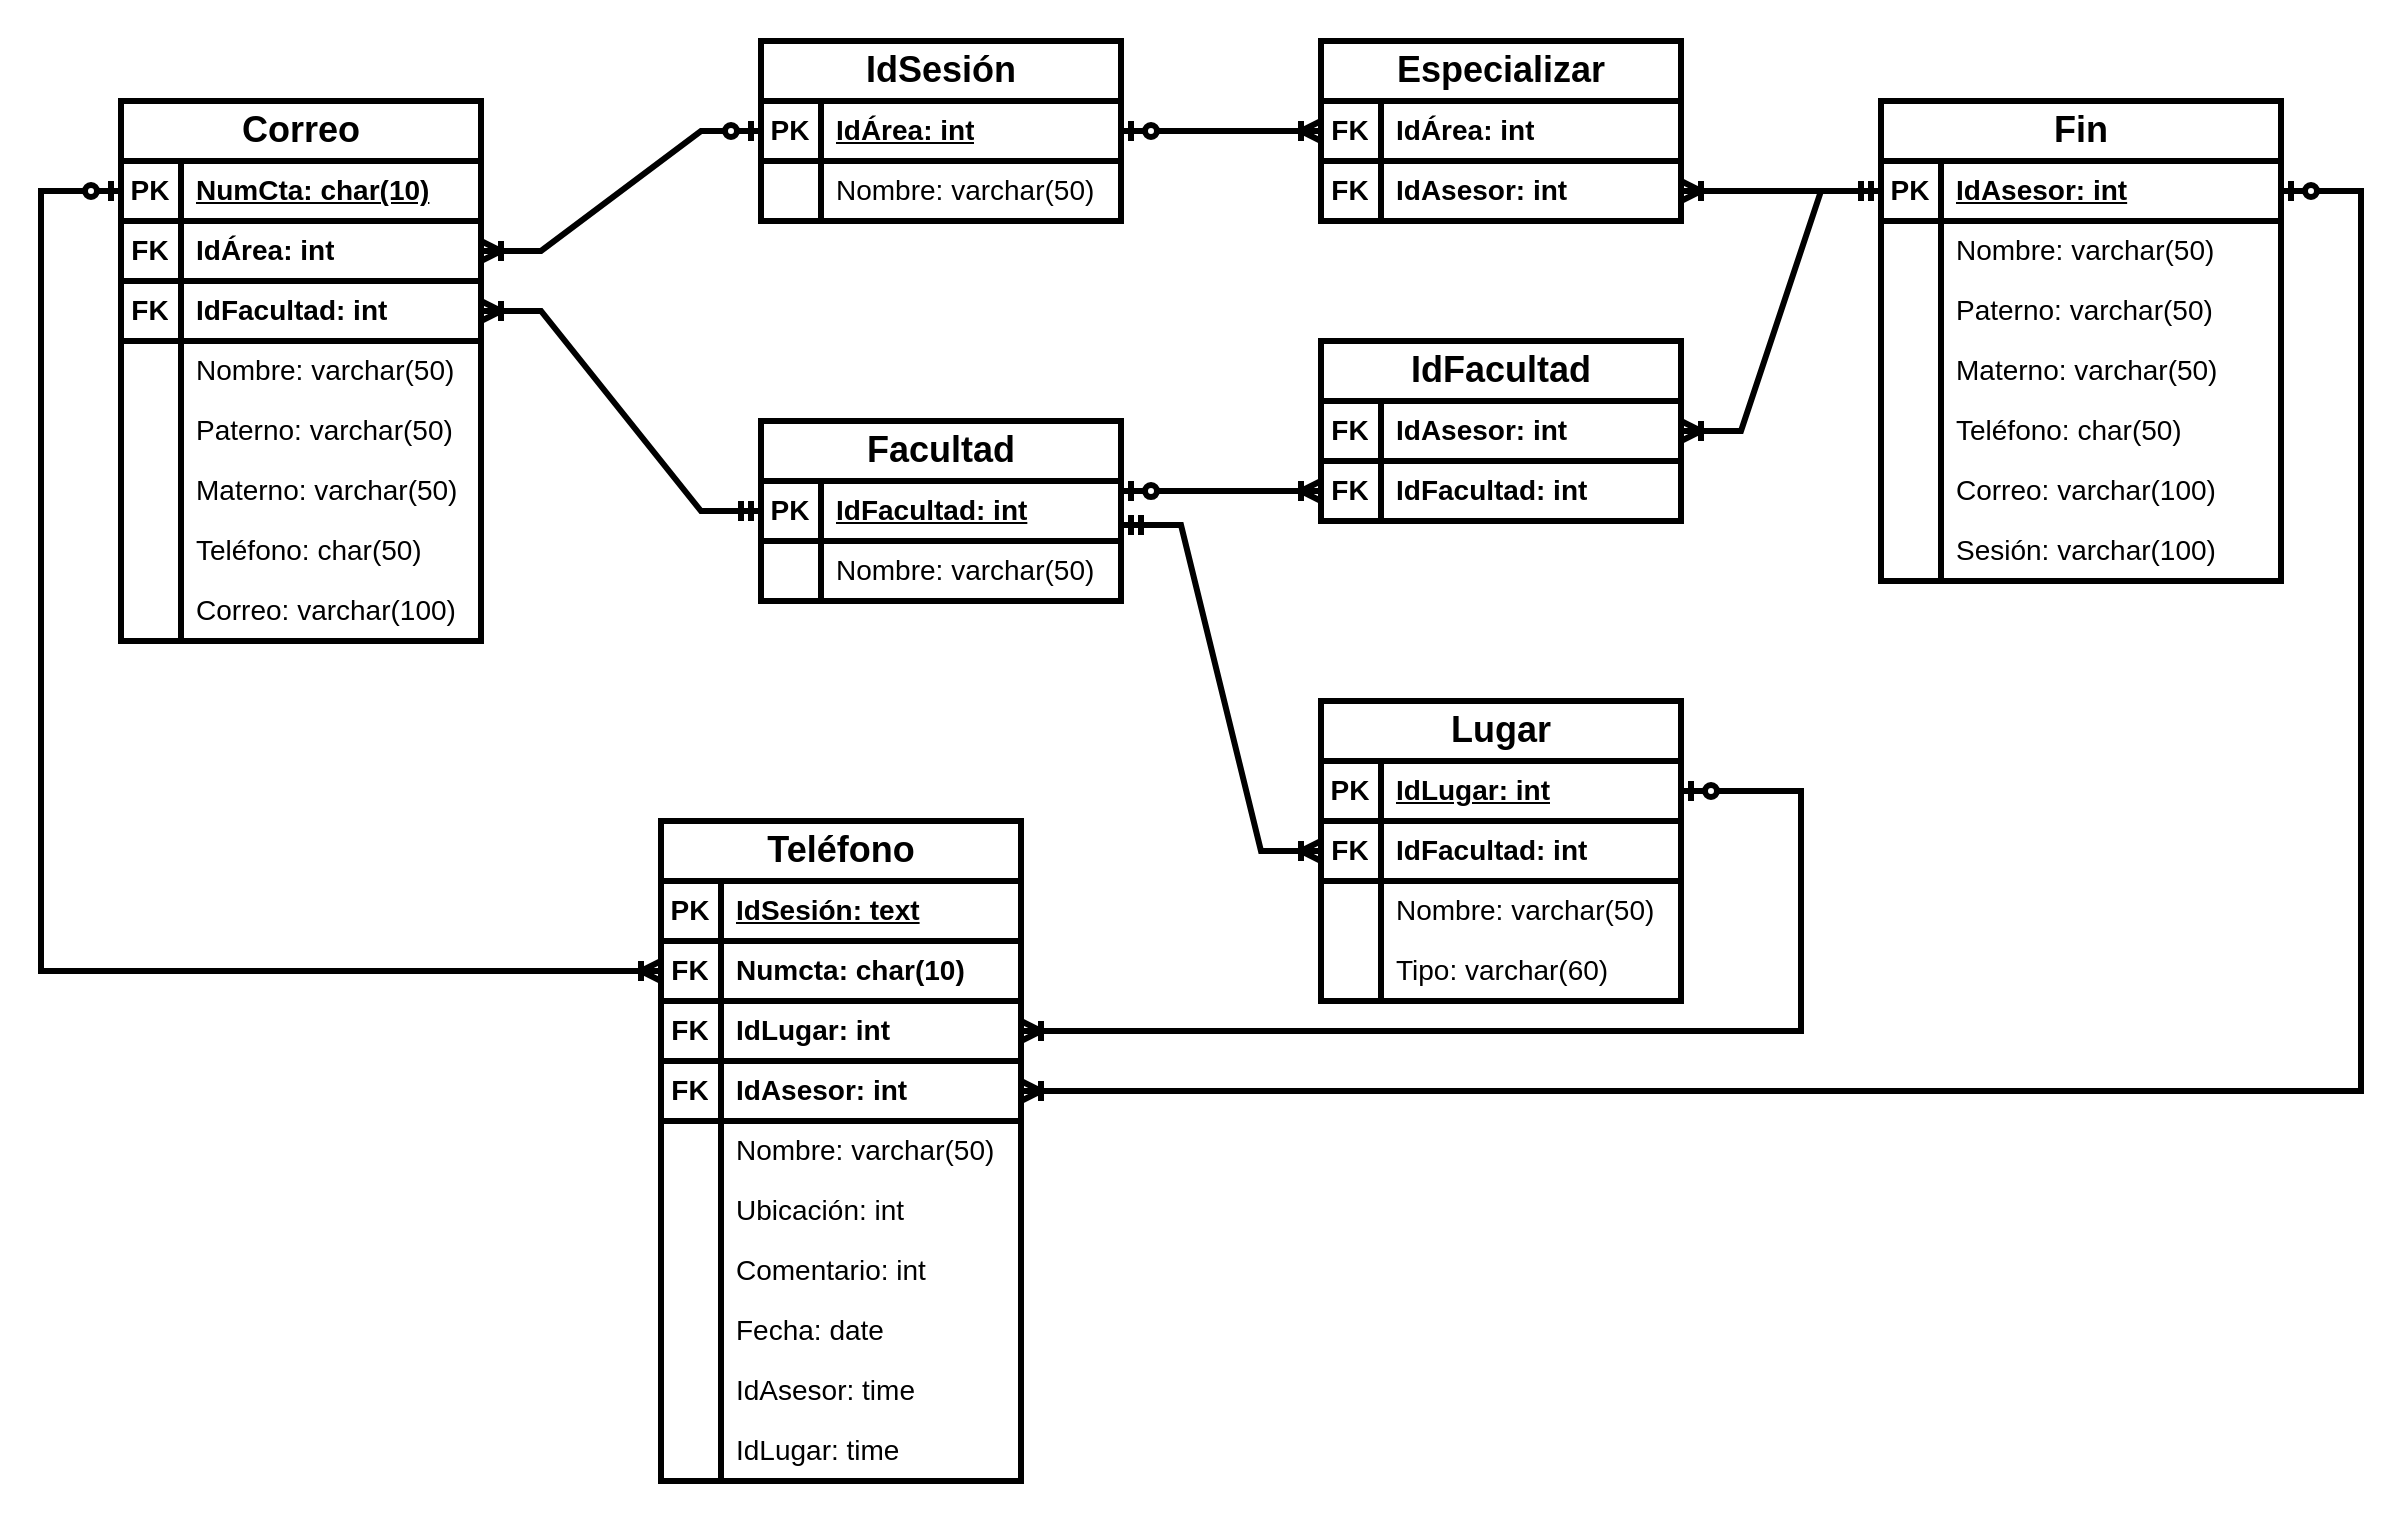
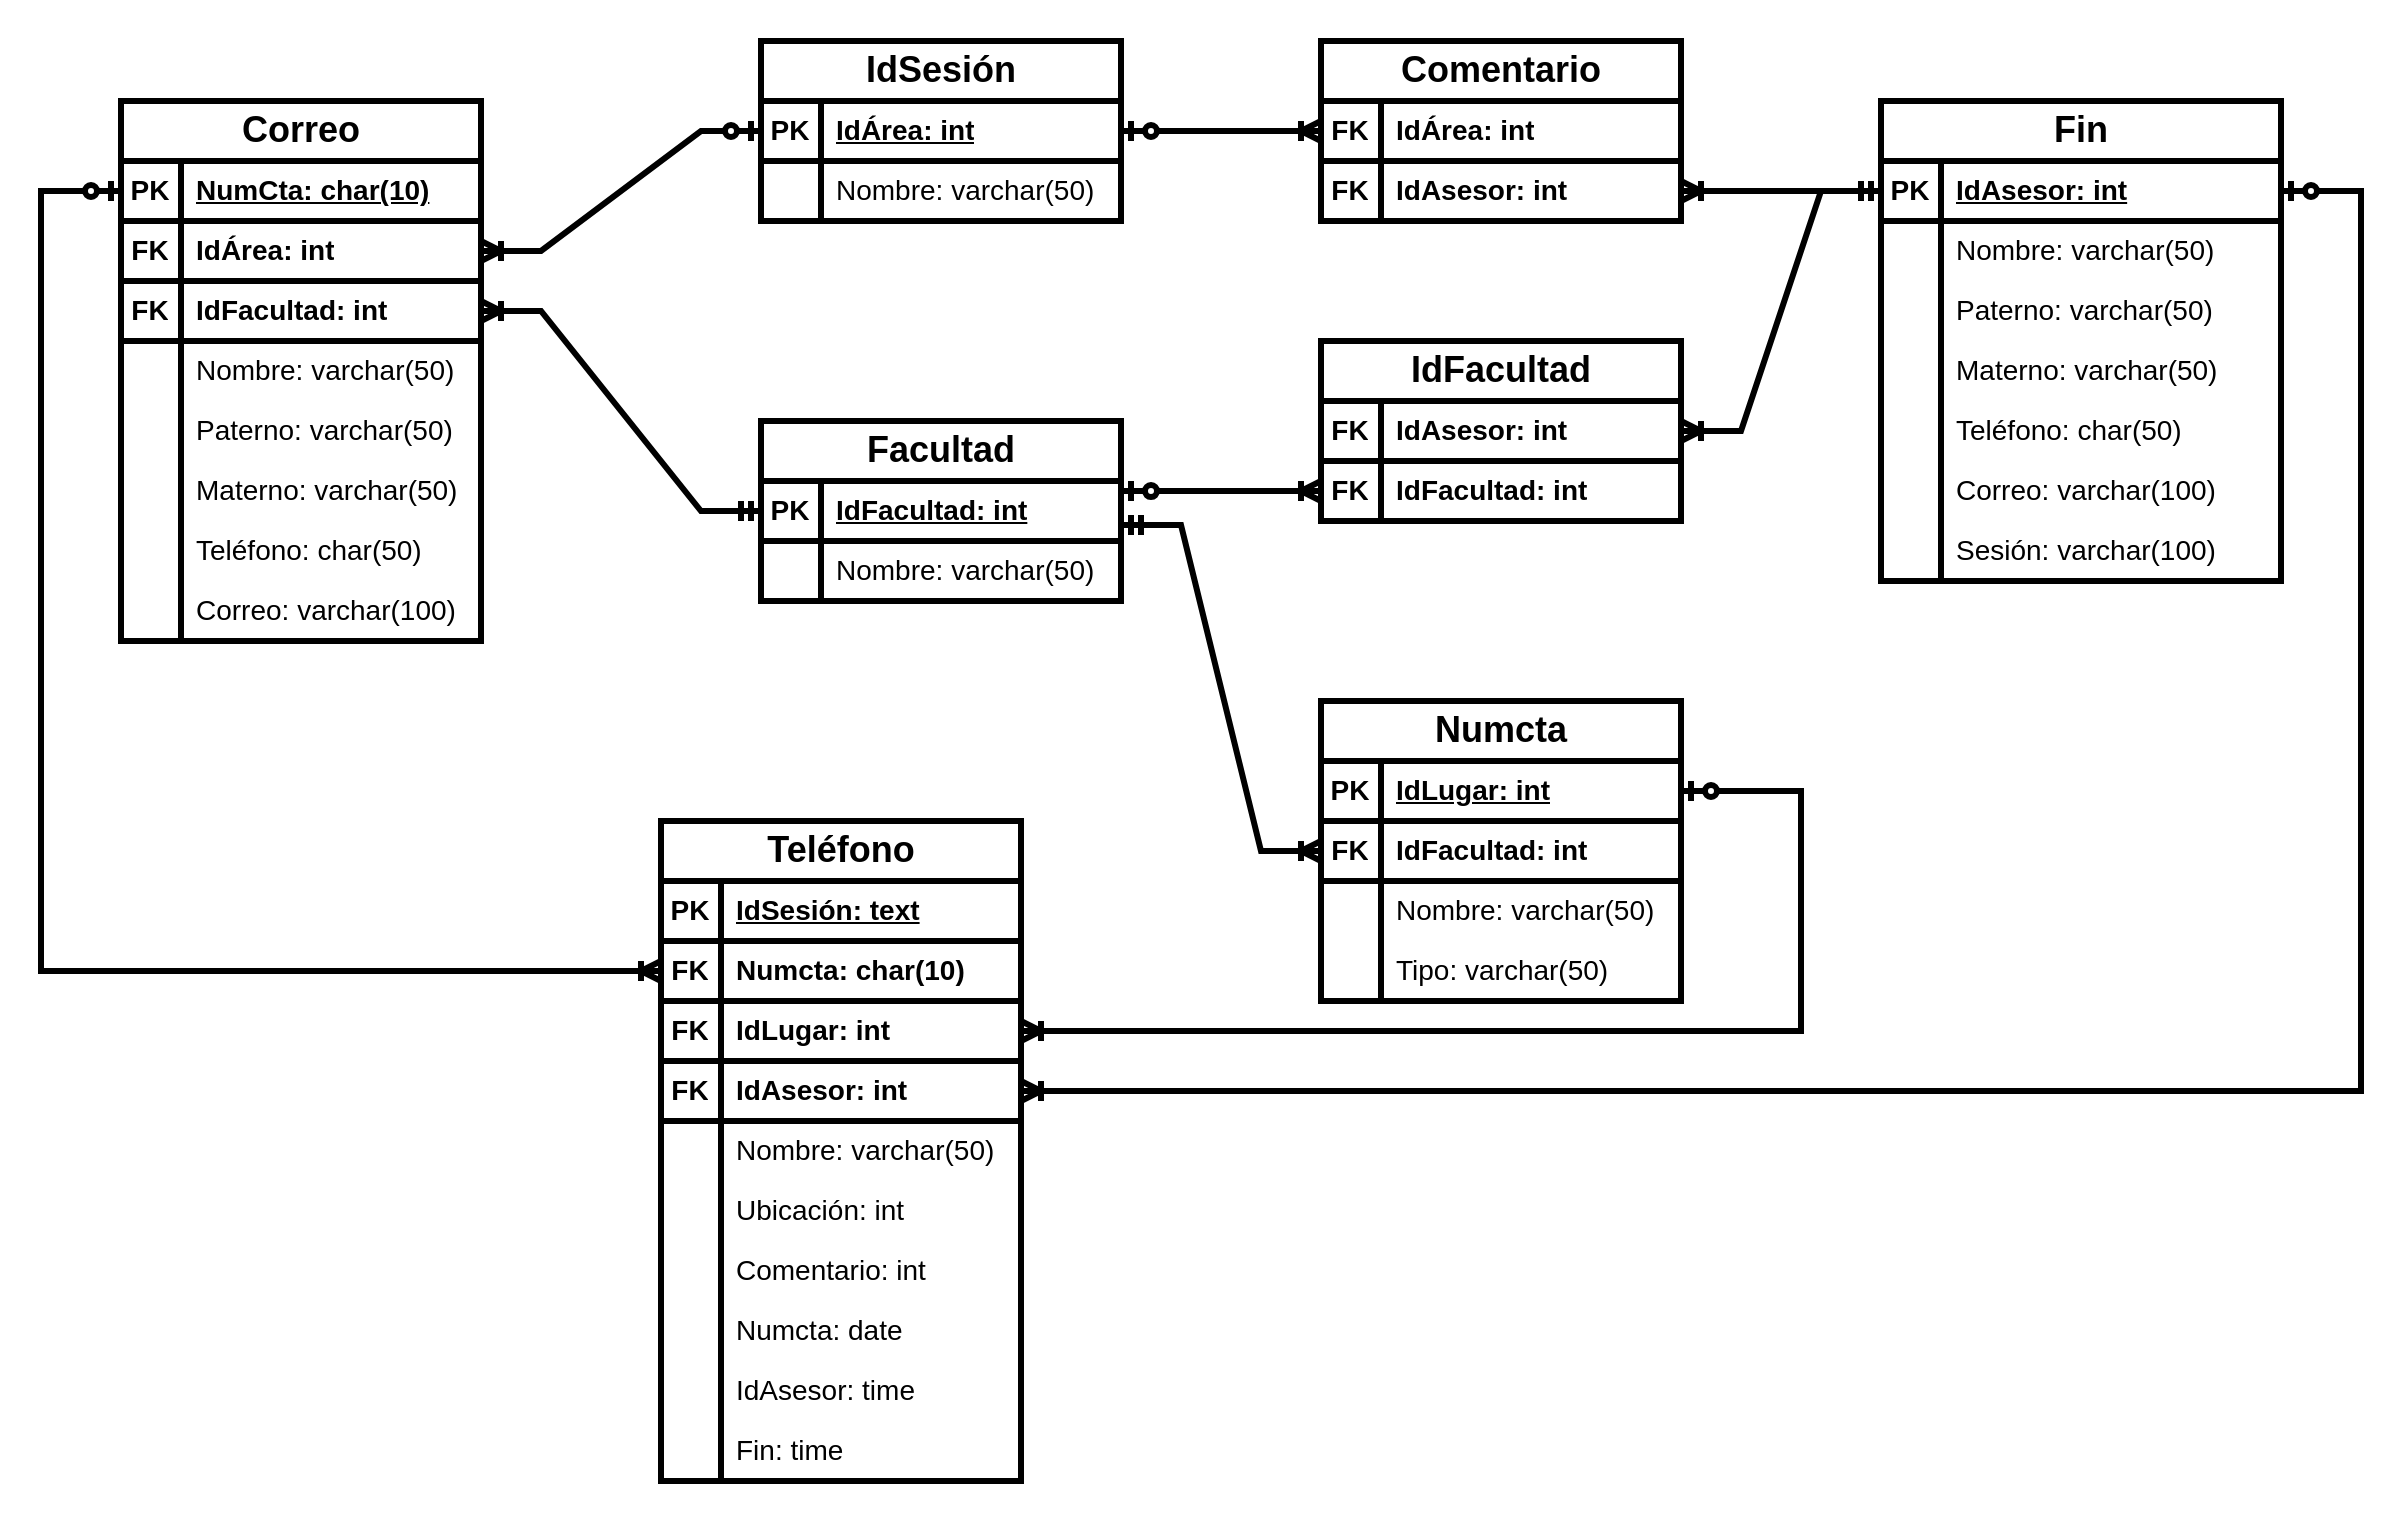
node "Especializar": label "Especializar" -> "Comentario"
node "Lugar": label "Lugar" -> "Numcta"
node "Tipo: varchar(60)": label "Tipo: varchar(60)" -> "Tipo: varchar(50)"
node "Fecha: date": label "Fecha: date" -> "Numcta: date"
node "IdLugar: time": label "IdLugar: time" -> "Fin: time"
